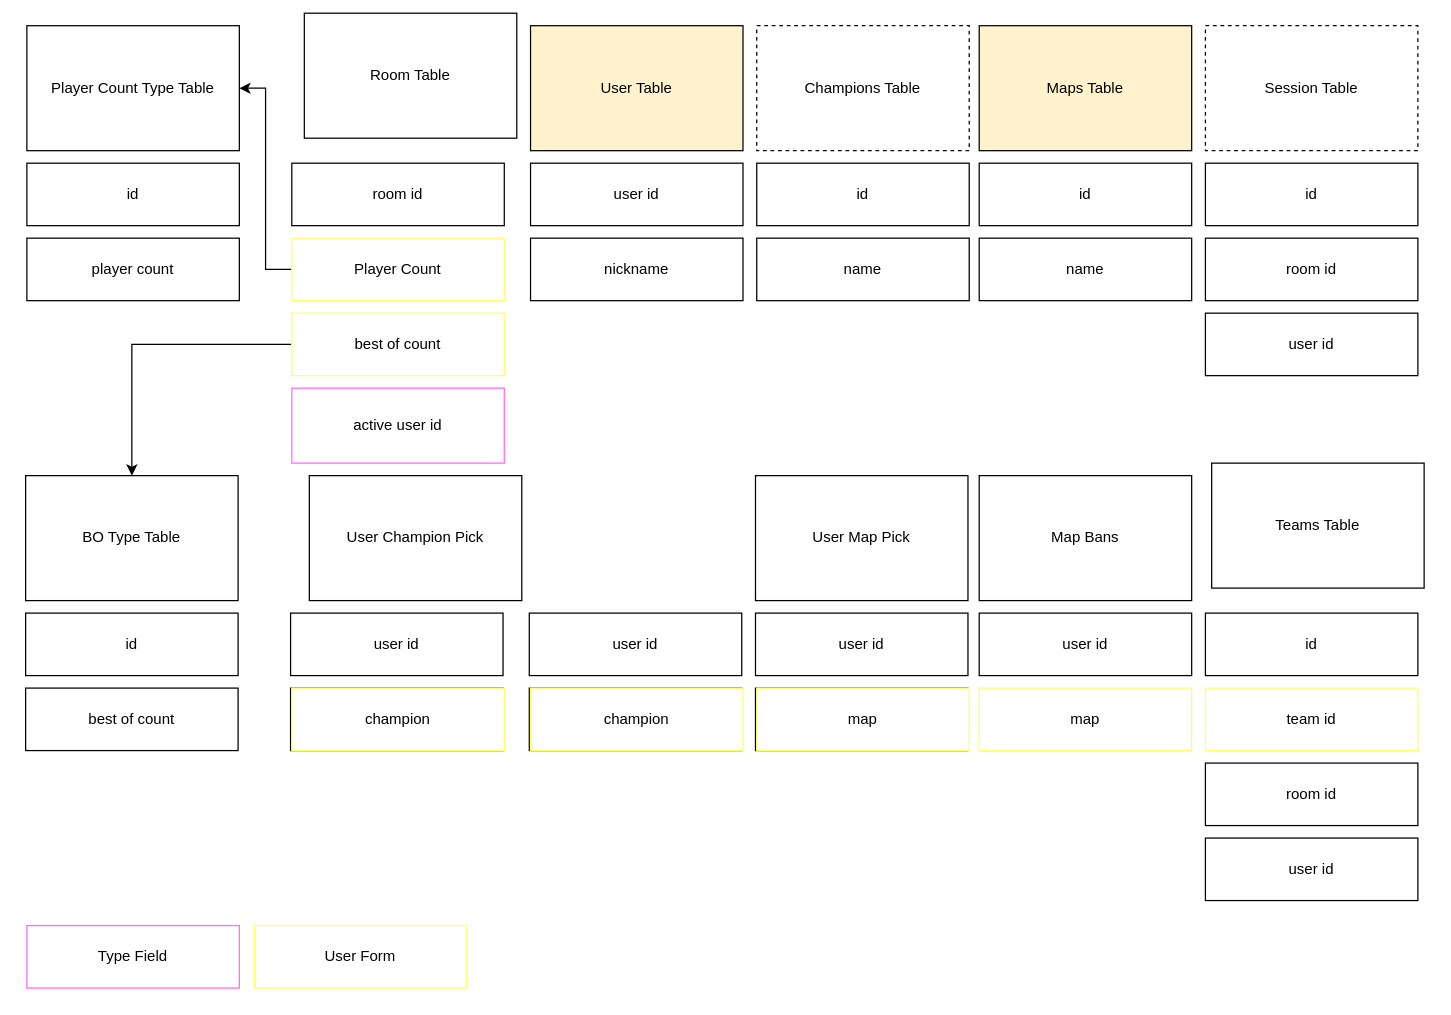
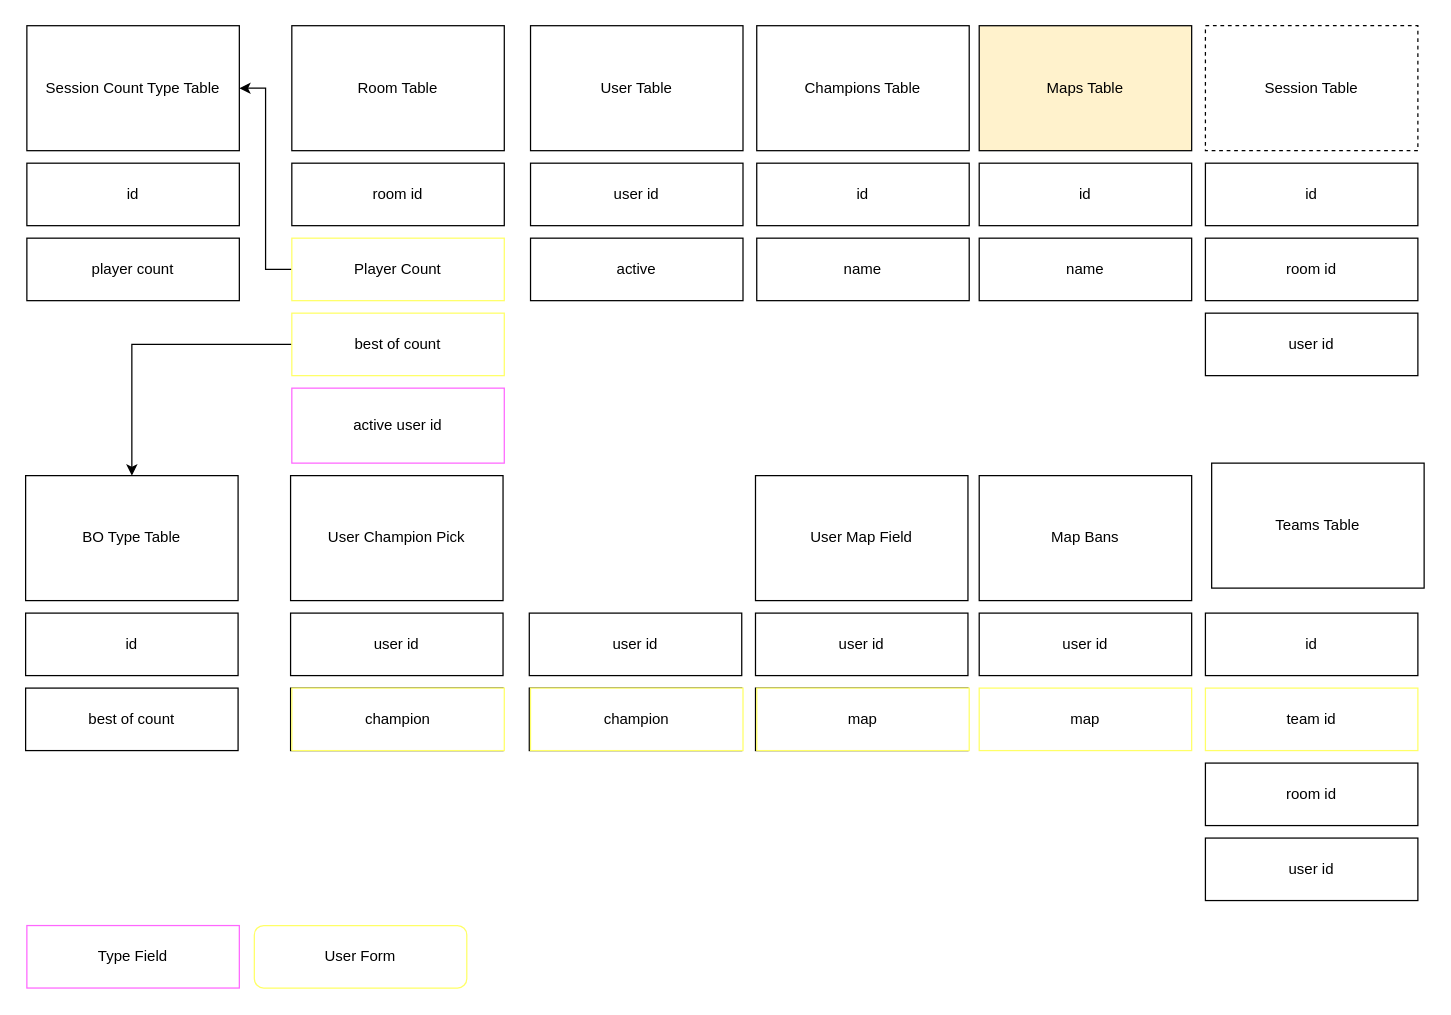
node "Room Table": moved (411, 76) -> (398, 88)
node "Player Count Type Table": label "Player Count Type Table" -> "Session Count Type Table"
node "User Table": fillcolor #fff2cc -> #ffffff
node "Champions Table": style dashed -> solid
node "nickname": label "nickname" -> "active"
node "User Champion Pick": moved (416, 538) -> (397, 538)
node "User Map Pick": label "User Map Pick" -> "User Map Field"
node "User Form": shape rectangle -> rounded rectangle
